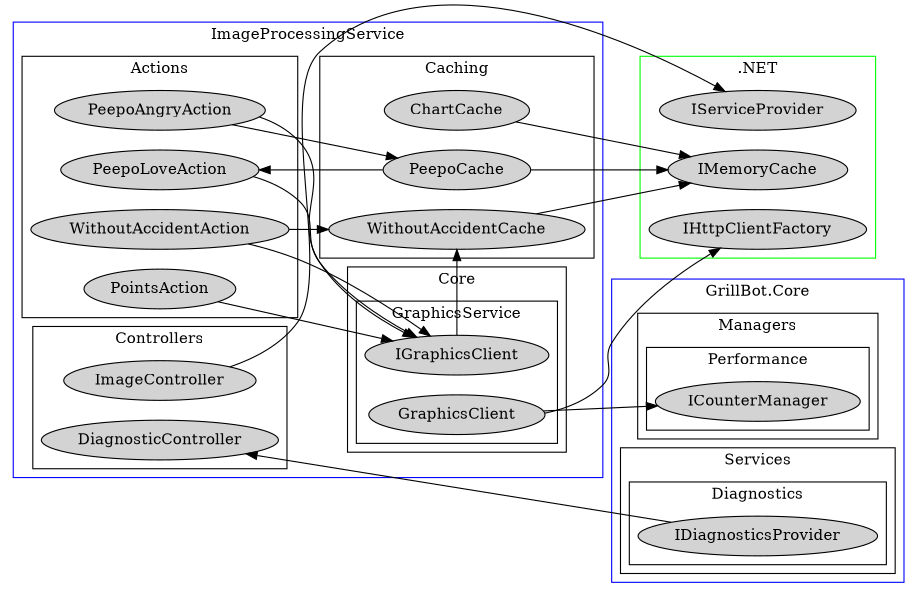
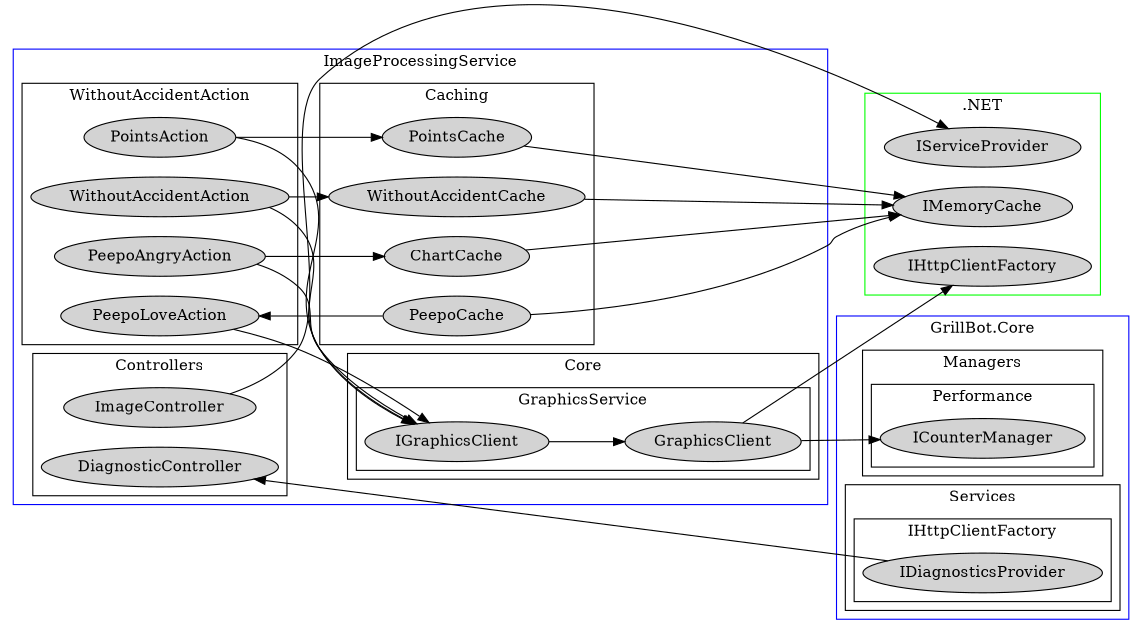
cluster "Actions": label "Actions" -> "WithoutAccidentAction"
node "PointsCache": added
edge "PeepoAngryAction" -> "PeepoCache": now "PeepoAngryAction" -> "ChartCache"
edge "IGraphicsClient" -> "WithoutAccidentCache": now "IGraphicsClient" -> "GraphicsClient"
cluster "Diagnostics": label "Diagnostics" -> "IHttpClientFactory"
